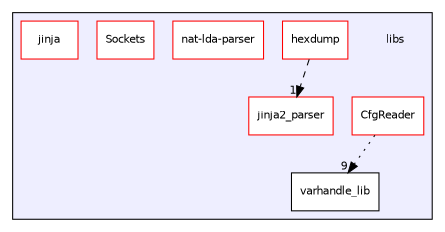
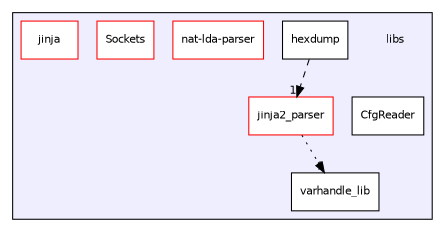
node "hexdump": color red -> black
node "CfgReader": color red -> black
edge "CfgReader" -> "varhandle_lib": now "jinja2_parser" -> "varhandle_lib"
